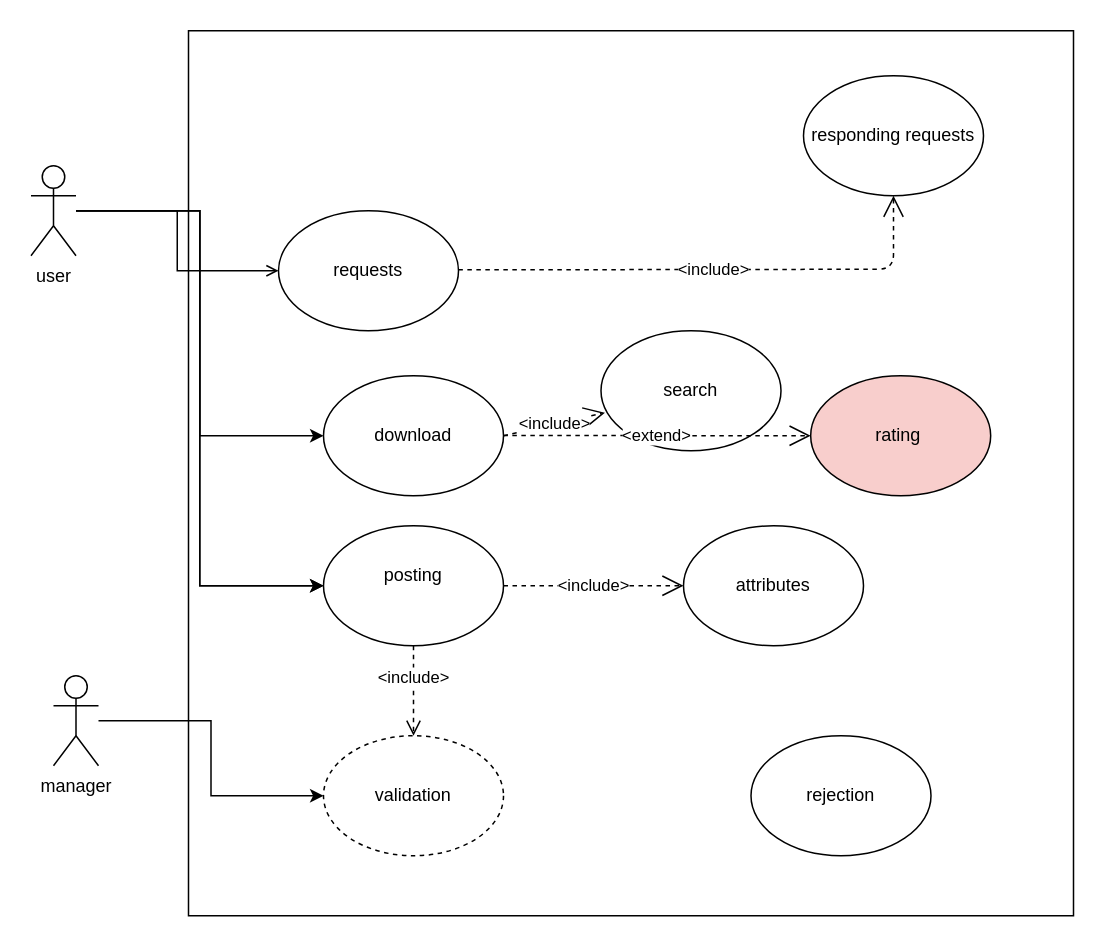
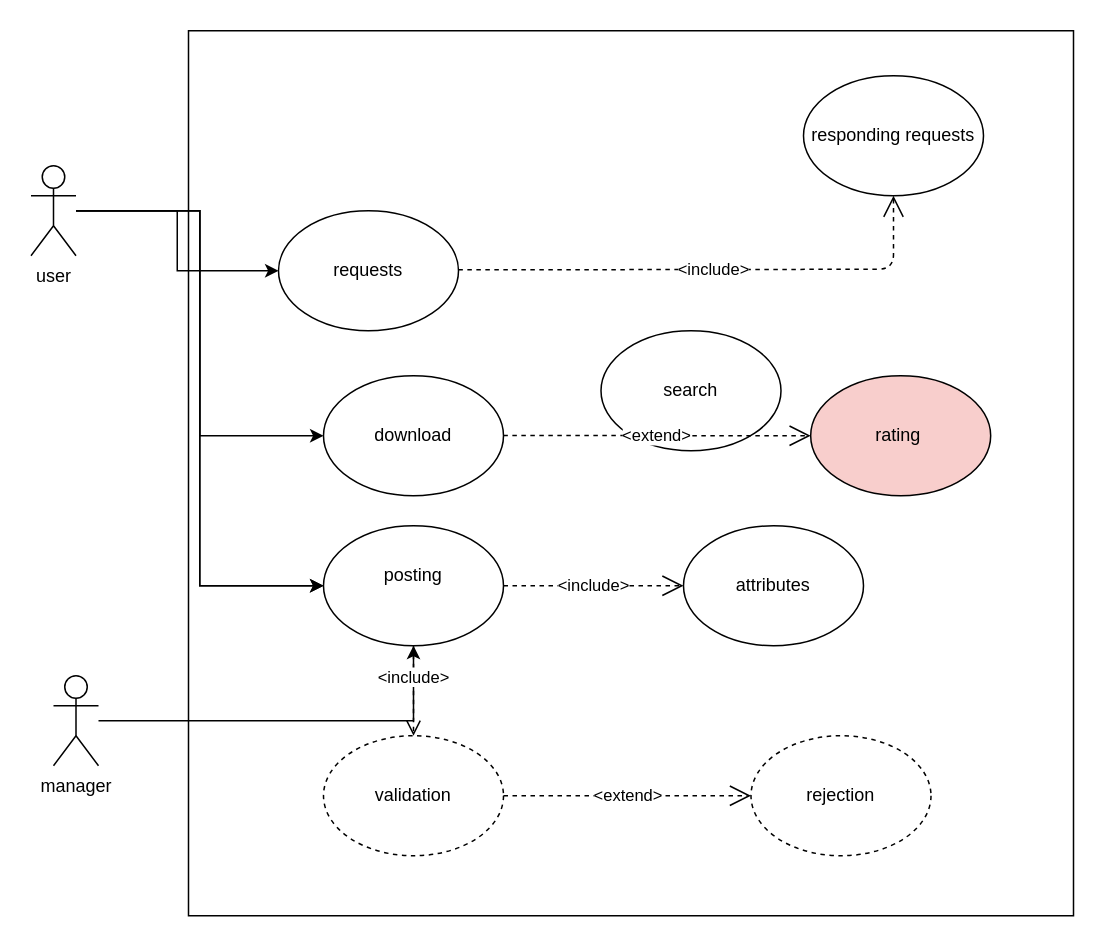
edge "user" -> "requests": arrowhead open -> classic
edge "download" -> "search": removed, label "<include>"
edge "manager" -> "validation": now "manager" -> "posting"
edge "validation" -> "rejection": added, label "<extend>"
node "rejection": style solid -> dashed
